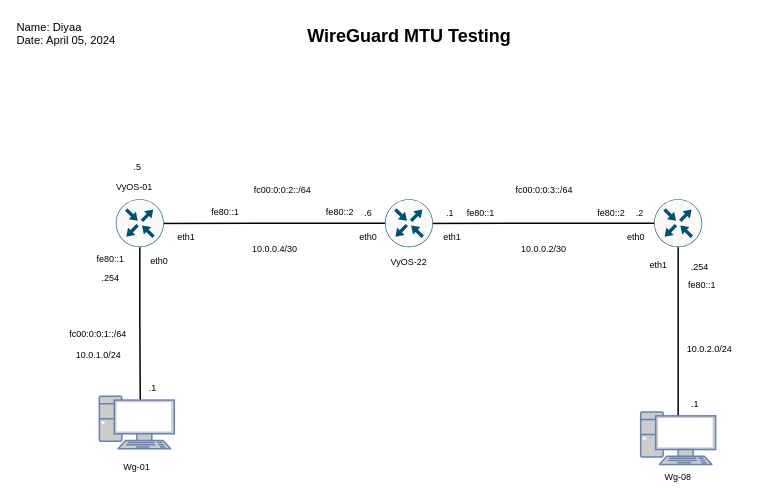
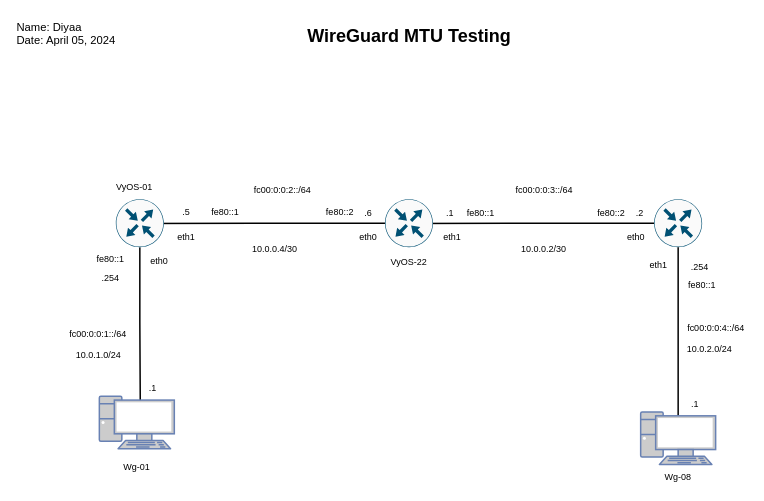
node ".5": moved (138, 167) -> (186, 212)
node "fc00:0:0:4::/64": added
